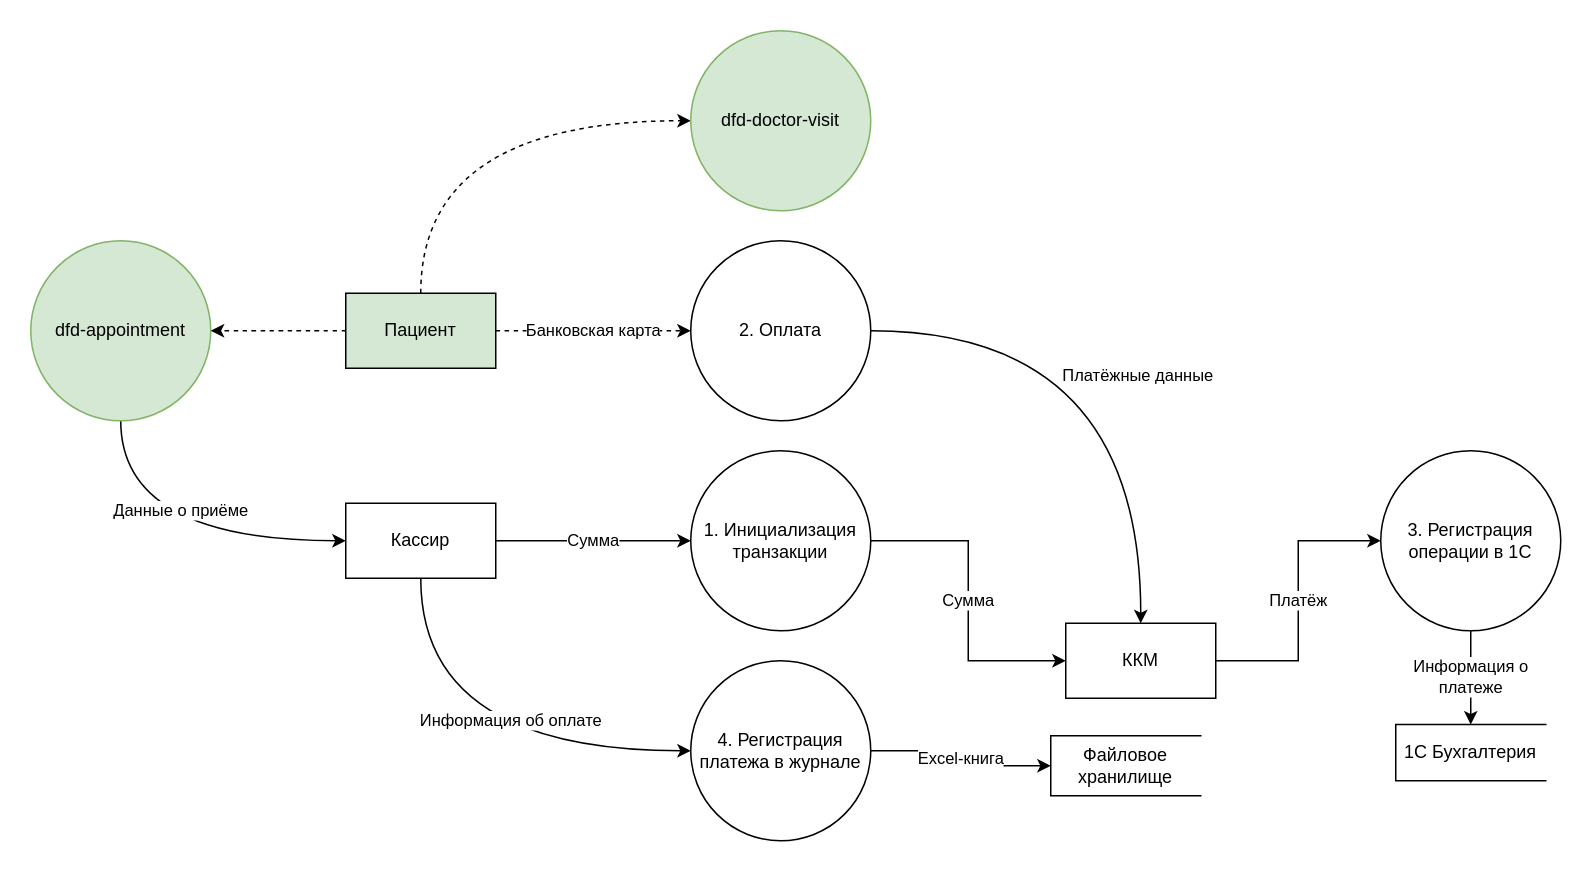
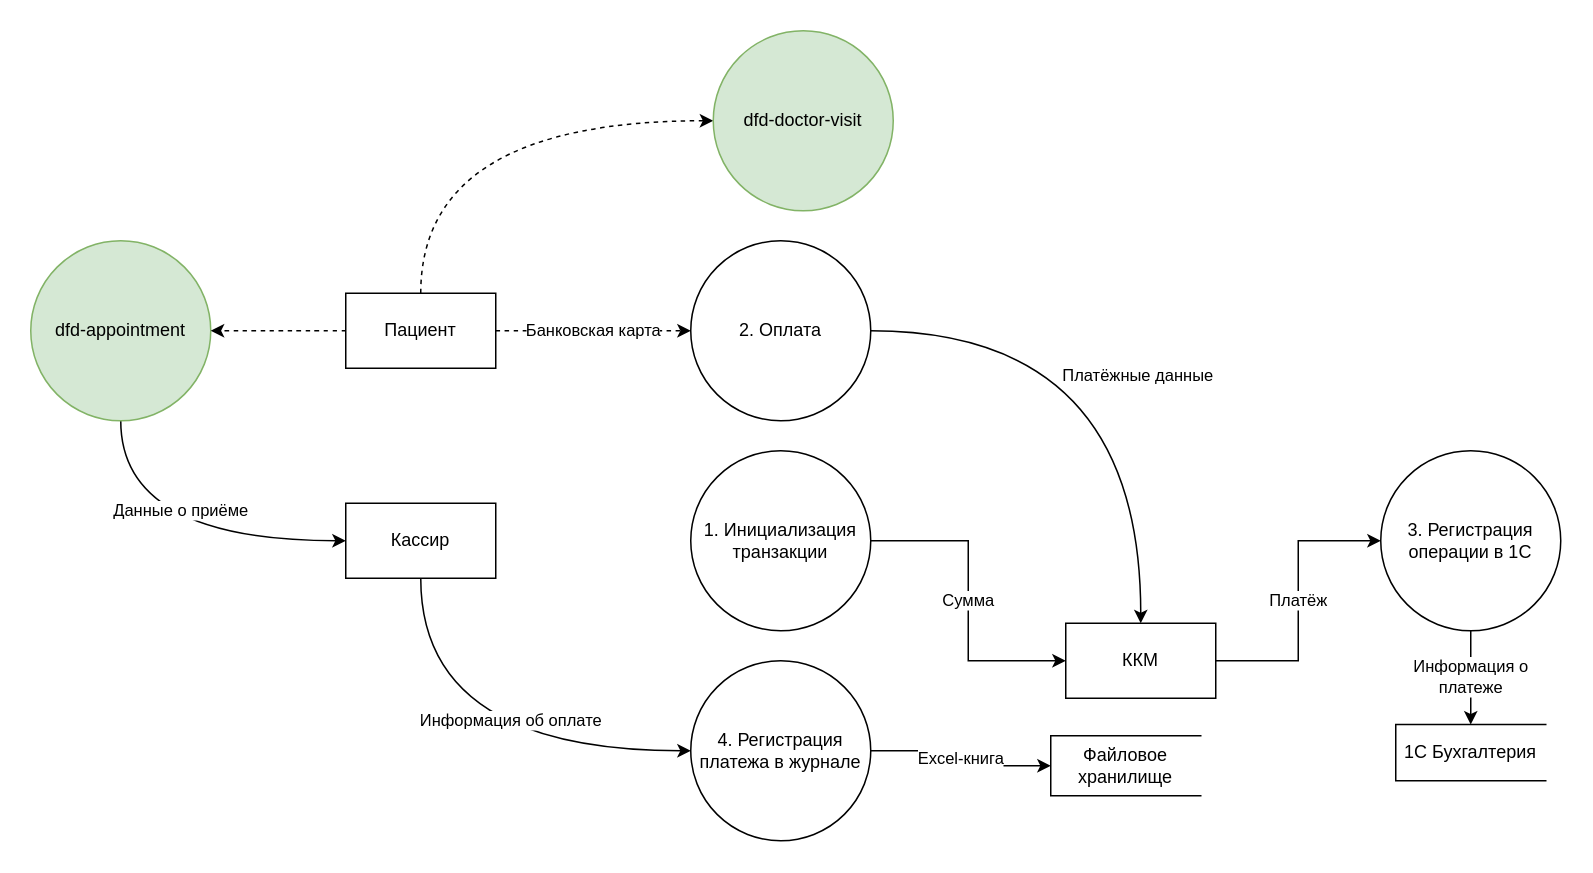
node "dfd-doctor-visit": moved (781, 121) -> (803, 121)
node "Пациент": fillcolor #d5e8d4 -> #ffffff
edge "Кассир" -> "1. Инициализация транзакции": removed, label "Сумма"
